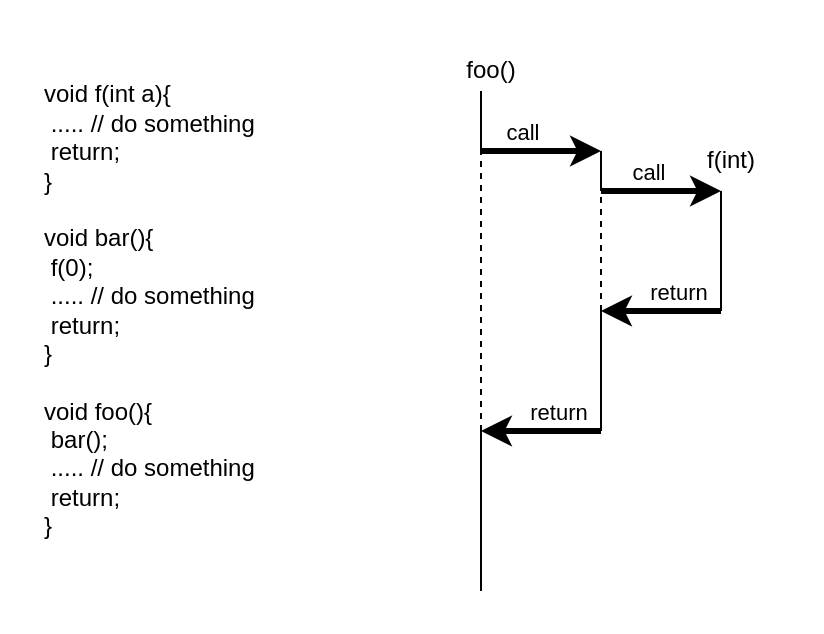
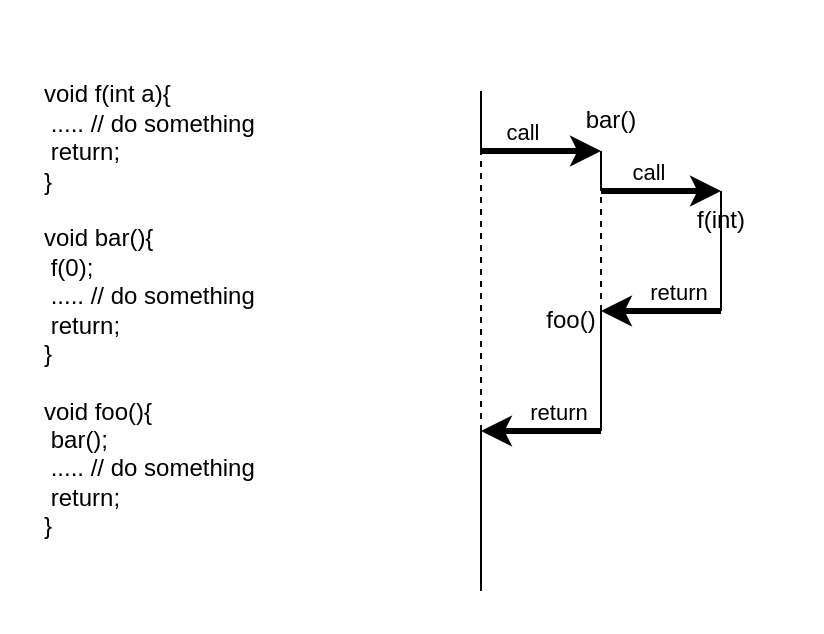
node "foo()": moved (491, 71) -> (571, 321)
node "bar()": added
node "f(int)": moved (731, 161) -> (721, 221)
